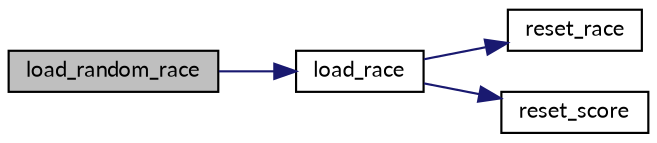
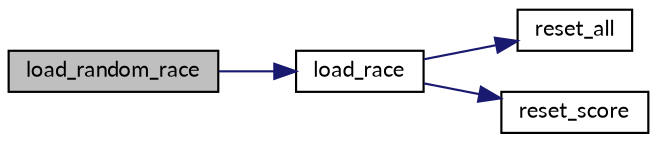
node "reset_race": label "reset_race" -> "reset_all"
